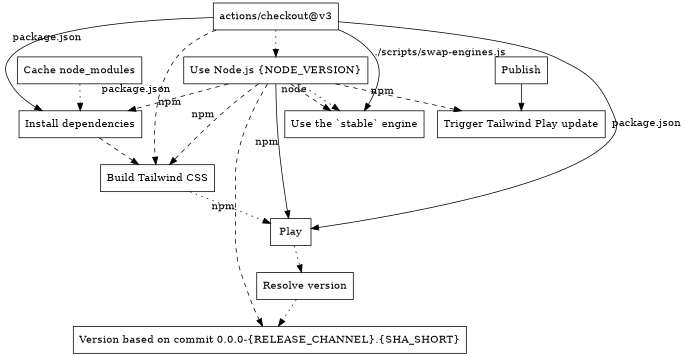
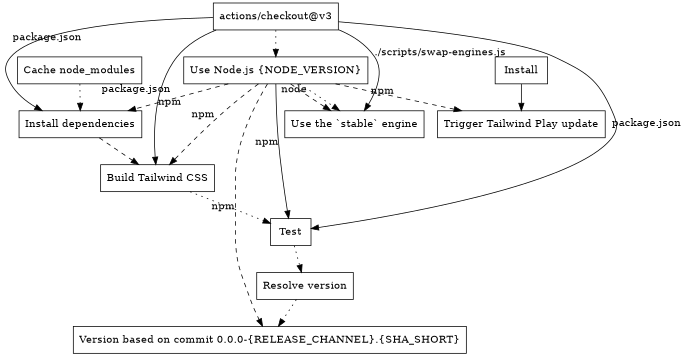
node "Publish": label "Publish" -> "Install"
edge "actions/checkout@v3" -> "Build Tailwind CSS": style dashed -> solid
node "Play": label "Play" -> "Test"
